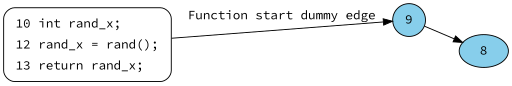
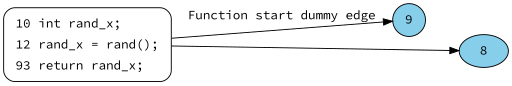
edge "9" -> "8": now "10" -> "8"
node "10": text "13" -> "93"
